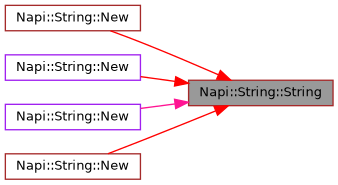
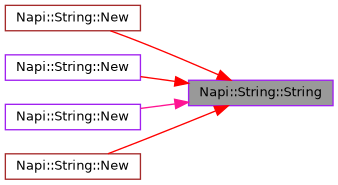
node "Napi::String::String": color brown -> purple
